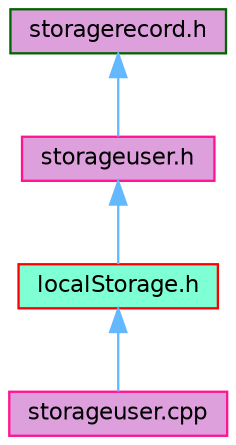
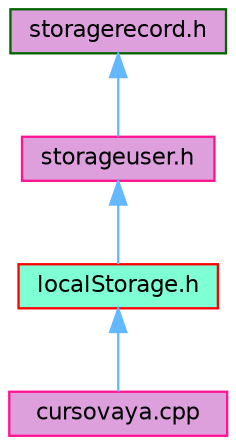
node "storageuser.cpp": label "storageuser.cpp" -> "cursovaya.cpp"
